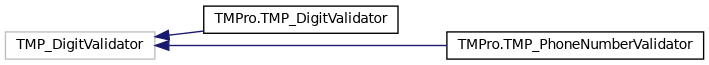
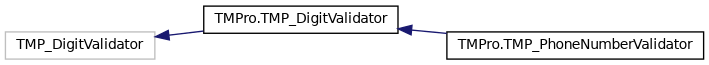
edge "TMPro.TMP_PhoneNumberValidator" -> "TMP_DigitValidator": now "TMPro.TMP_PhoneNumberValidator" -> "TMPro.TMP_DigitValidator"
